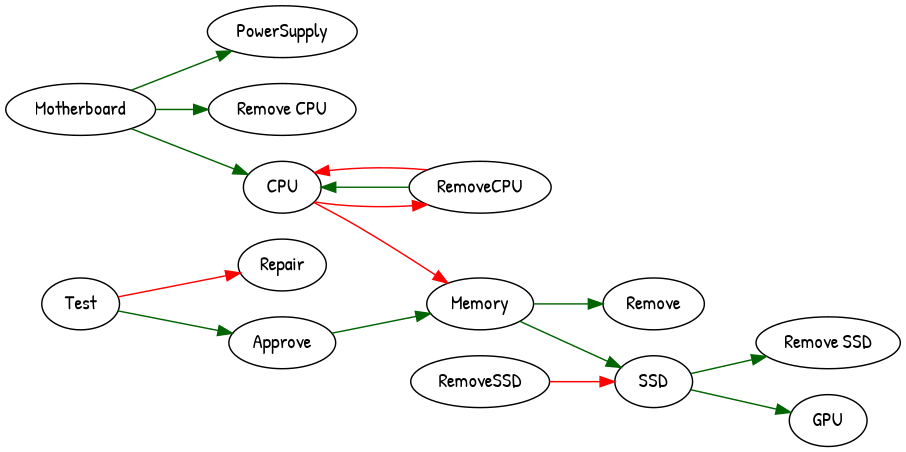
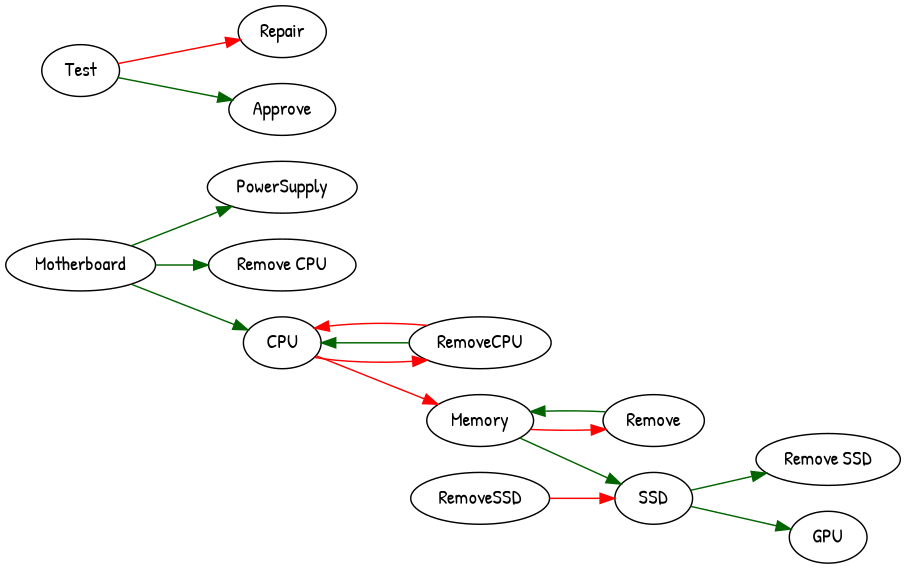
edge "Memory" -> "Remove": color darkgreen -> red
edge "Approve" -> "Memory": now "Remove" -> "Memory"
